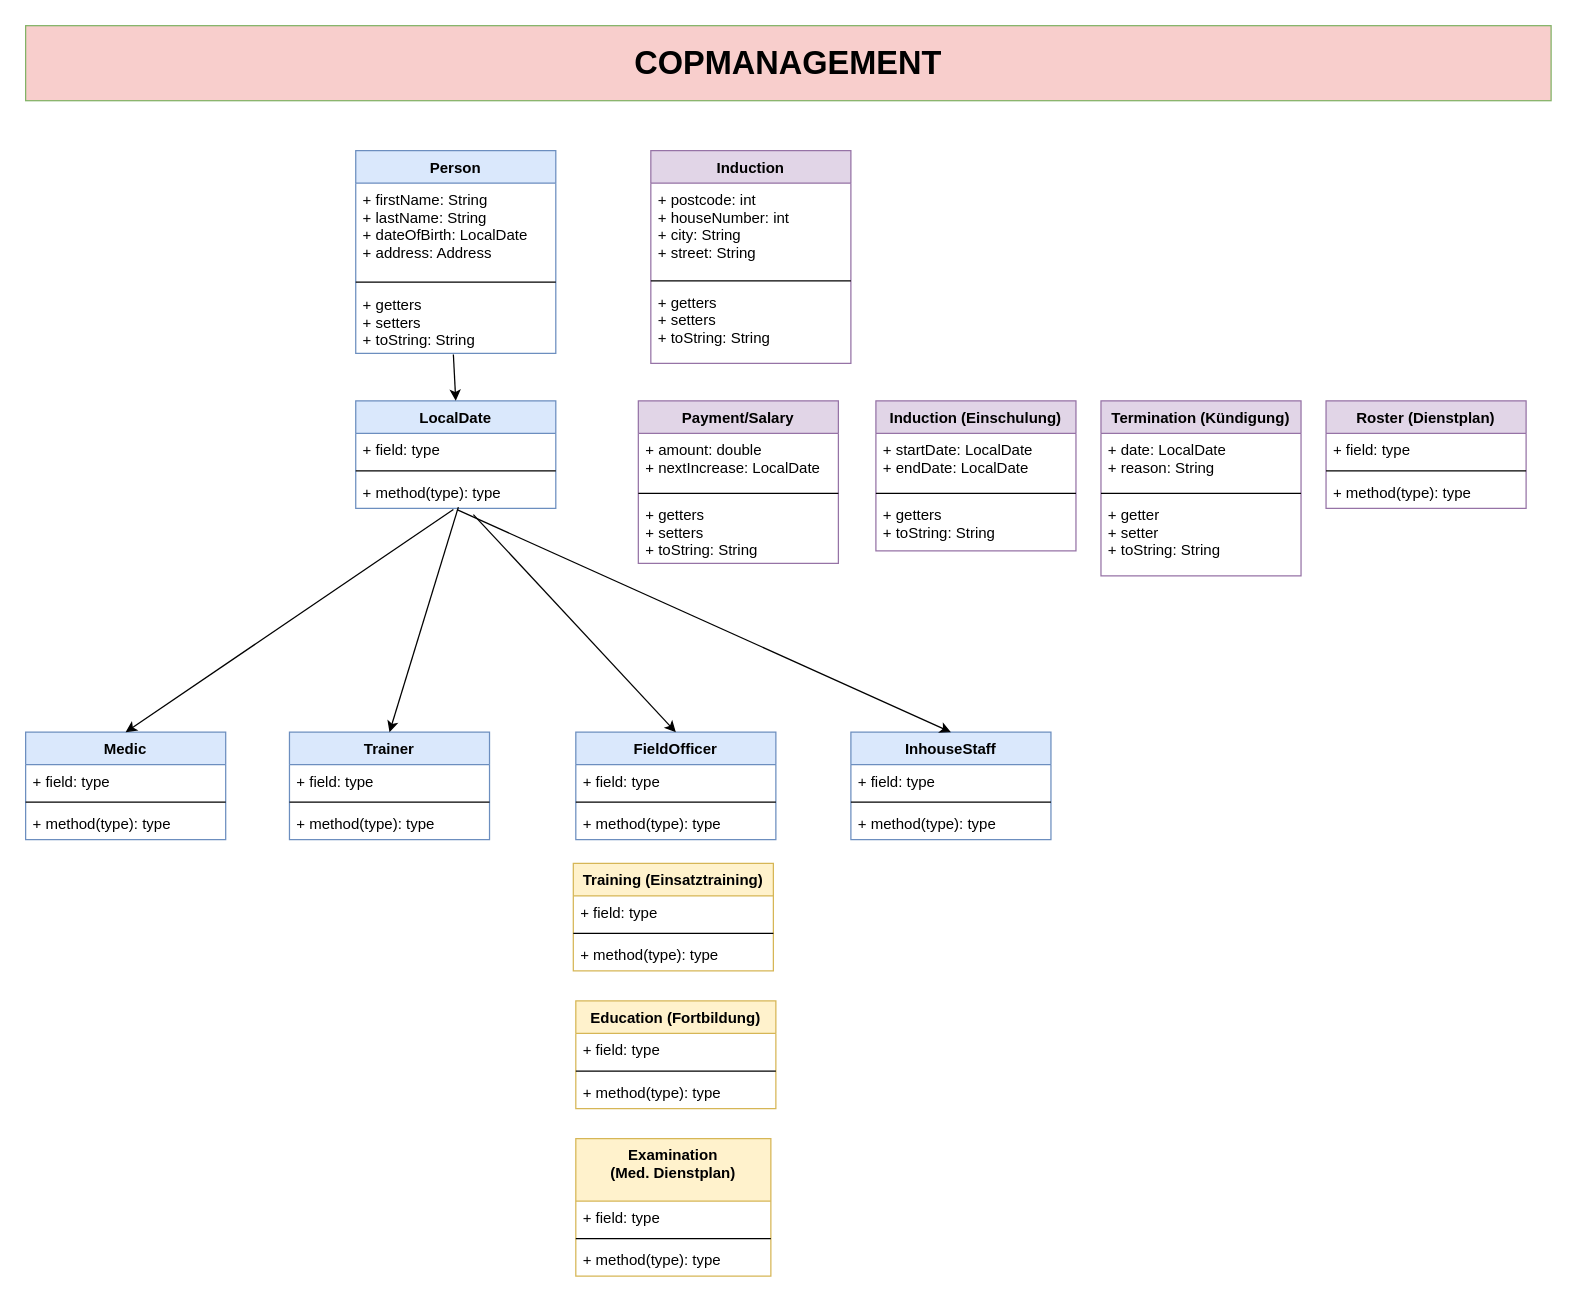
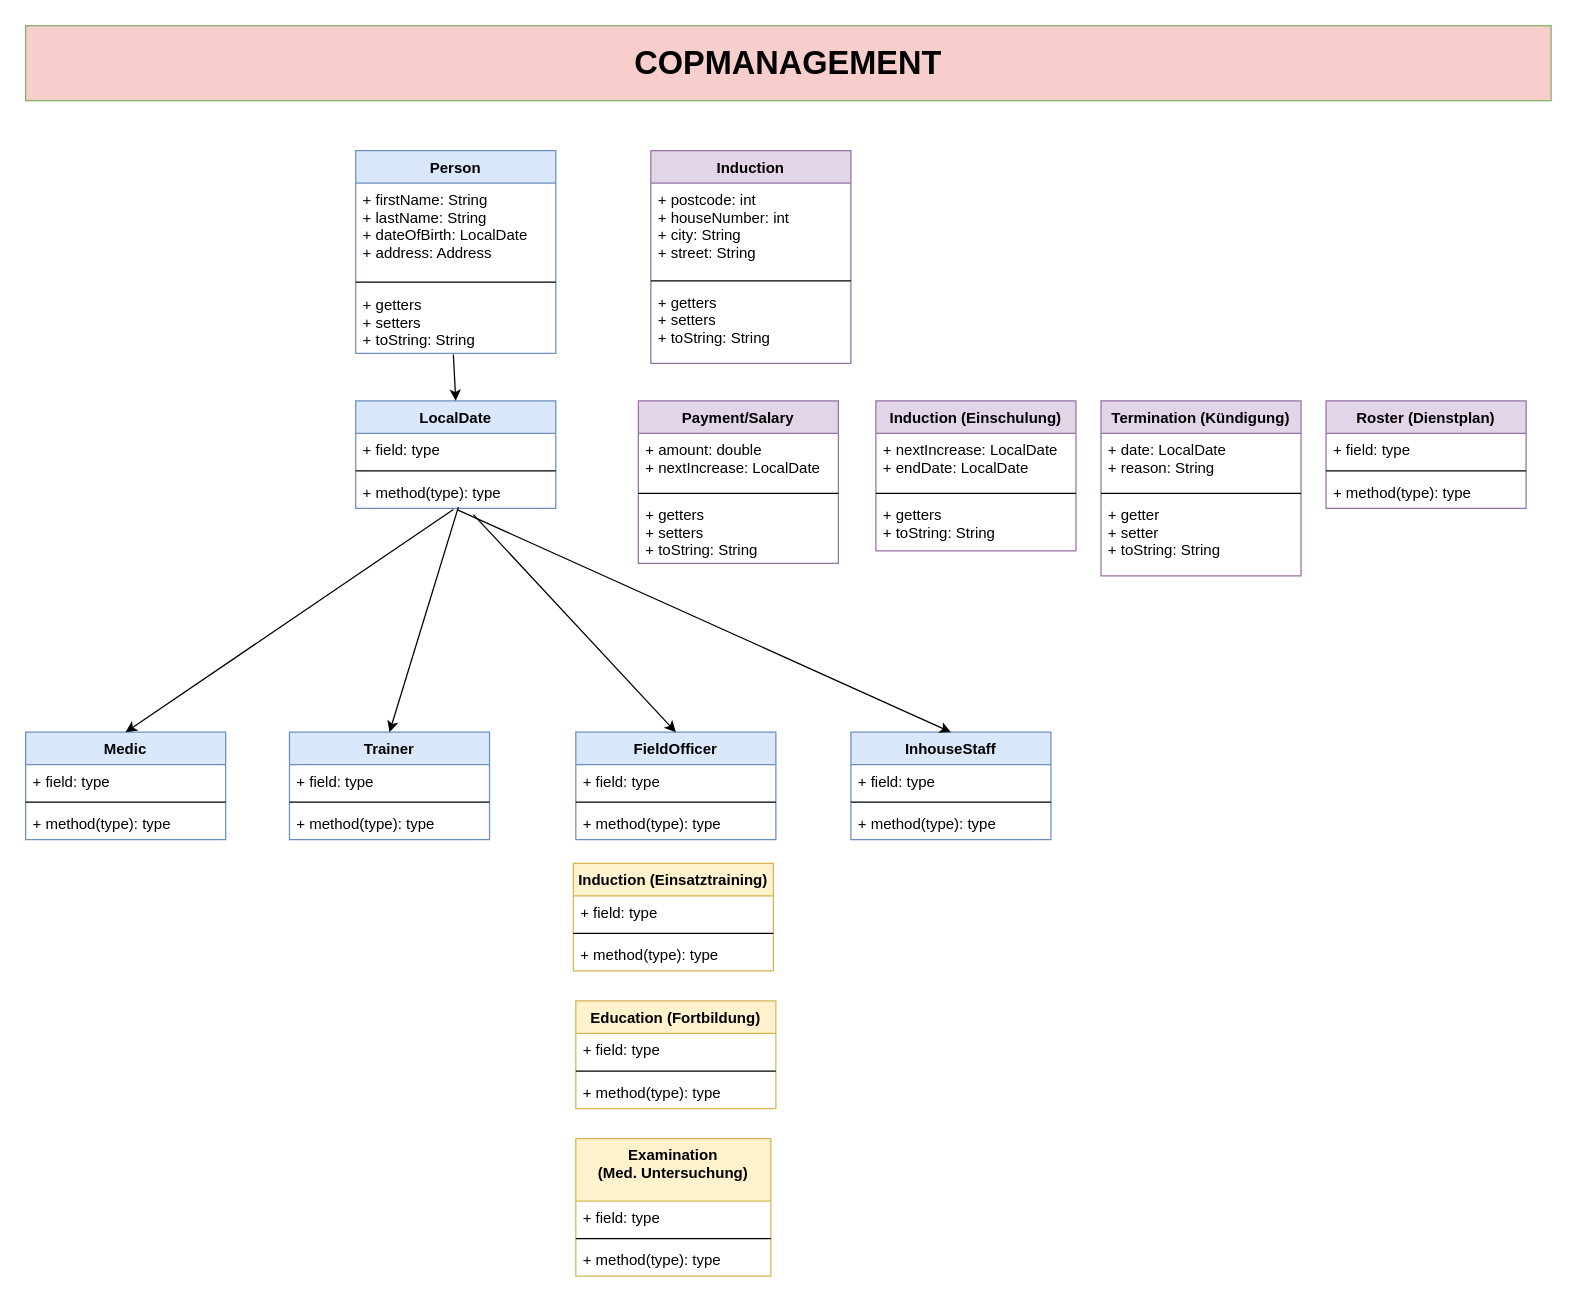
node "+ startDate: LocalDate + endDate: LocalDate": label "+ startDate: LocalDate + endDate: LocalDate" -> "+ nextIncrease: LocalDate + endDate: LocalDate"
node "Training (Einsatztraining)": label "Training (Einsatztraining)" -> "Induction (Einsatztraining)"
node "Examination (Med. Dienstplan)": label "Examination (Med. Dienstplan)" -> "Examination (Med. Untersuchung)"
